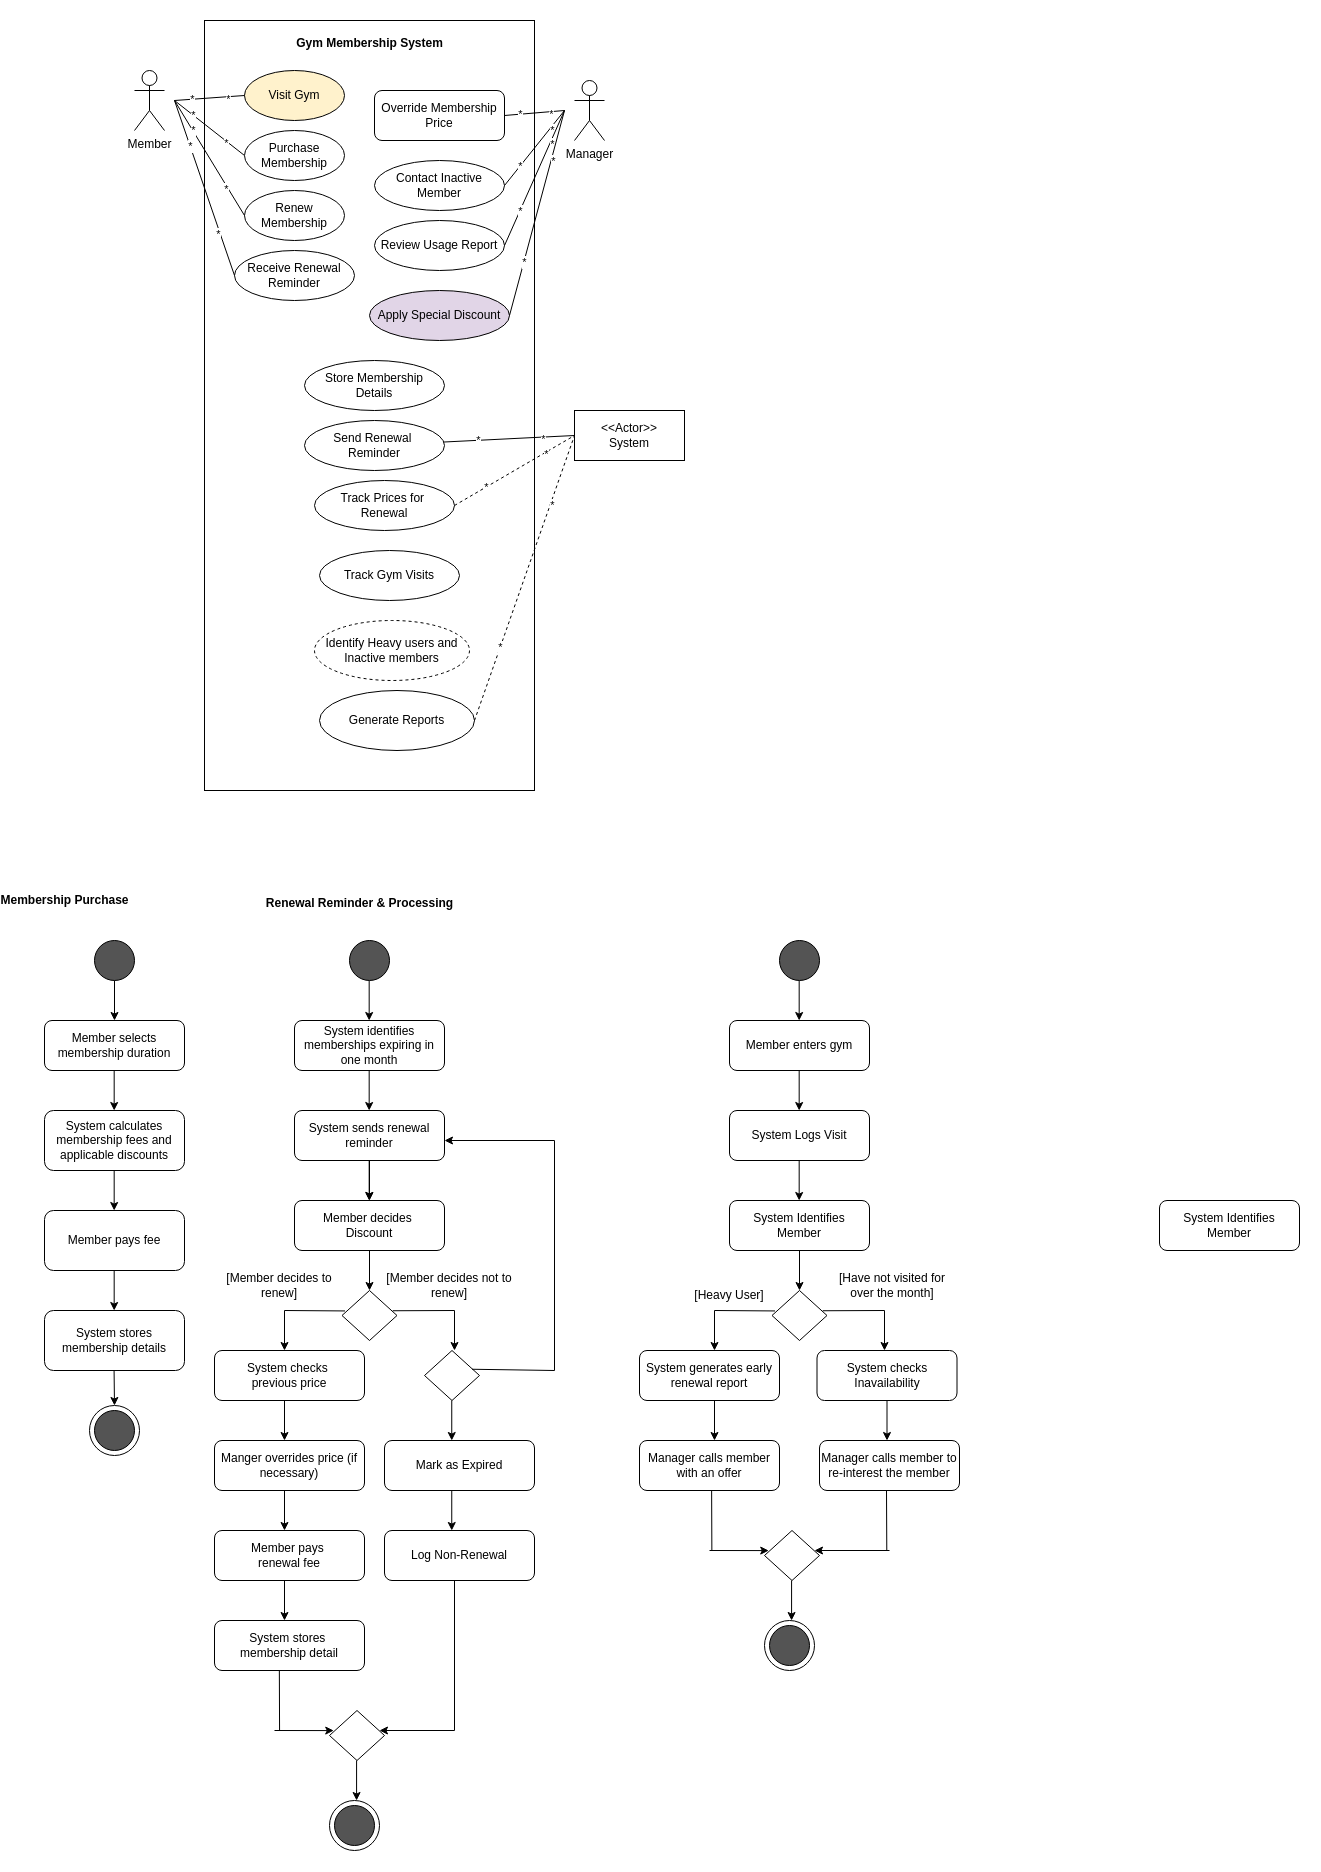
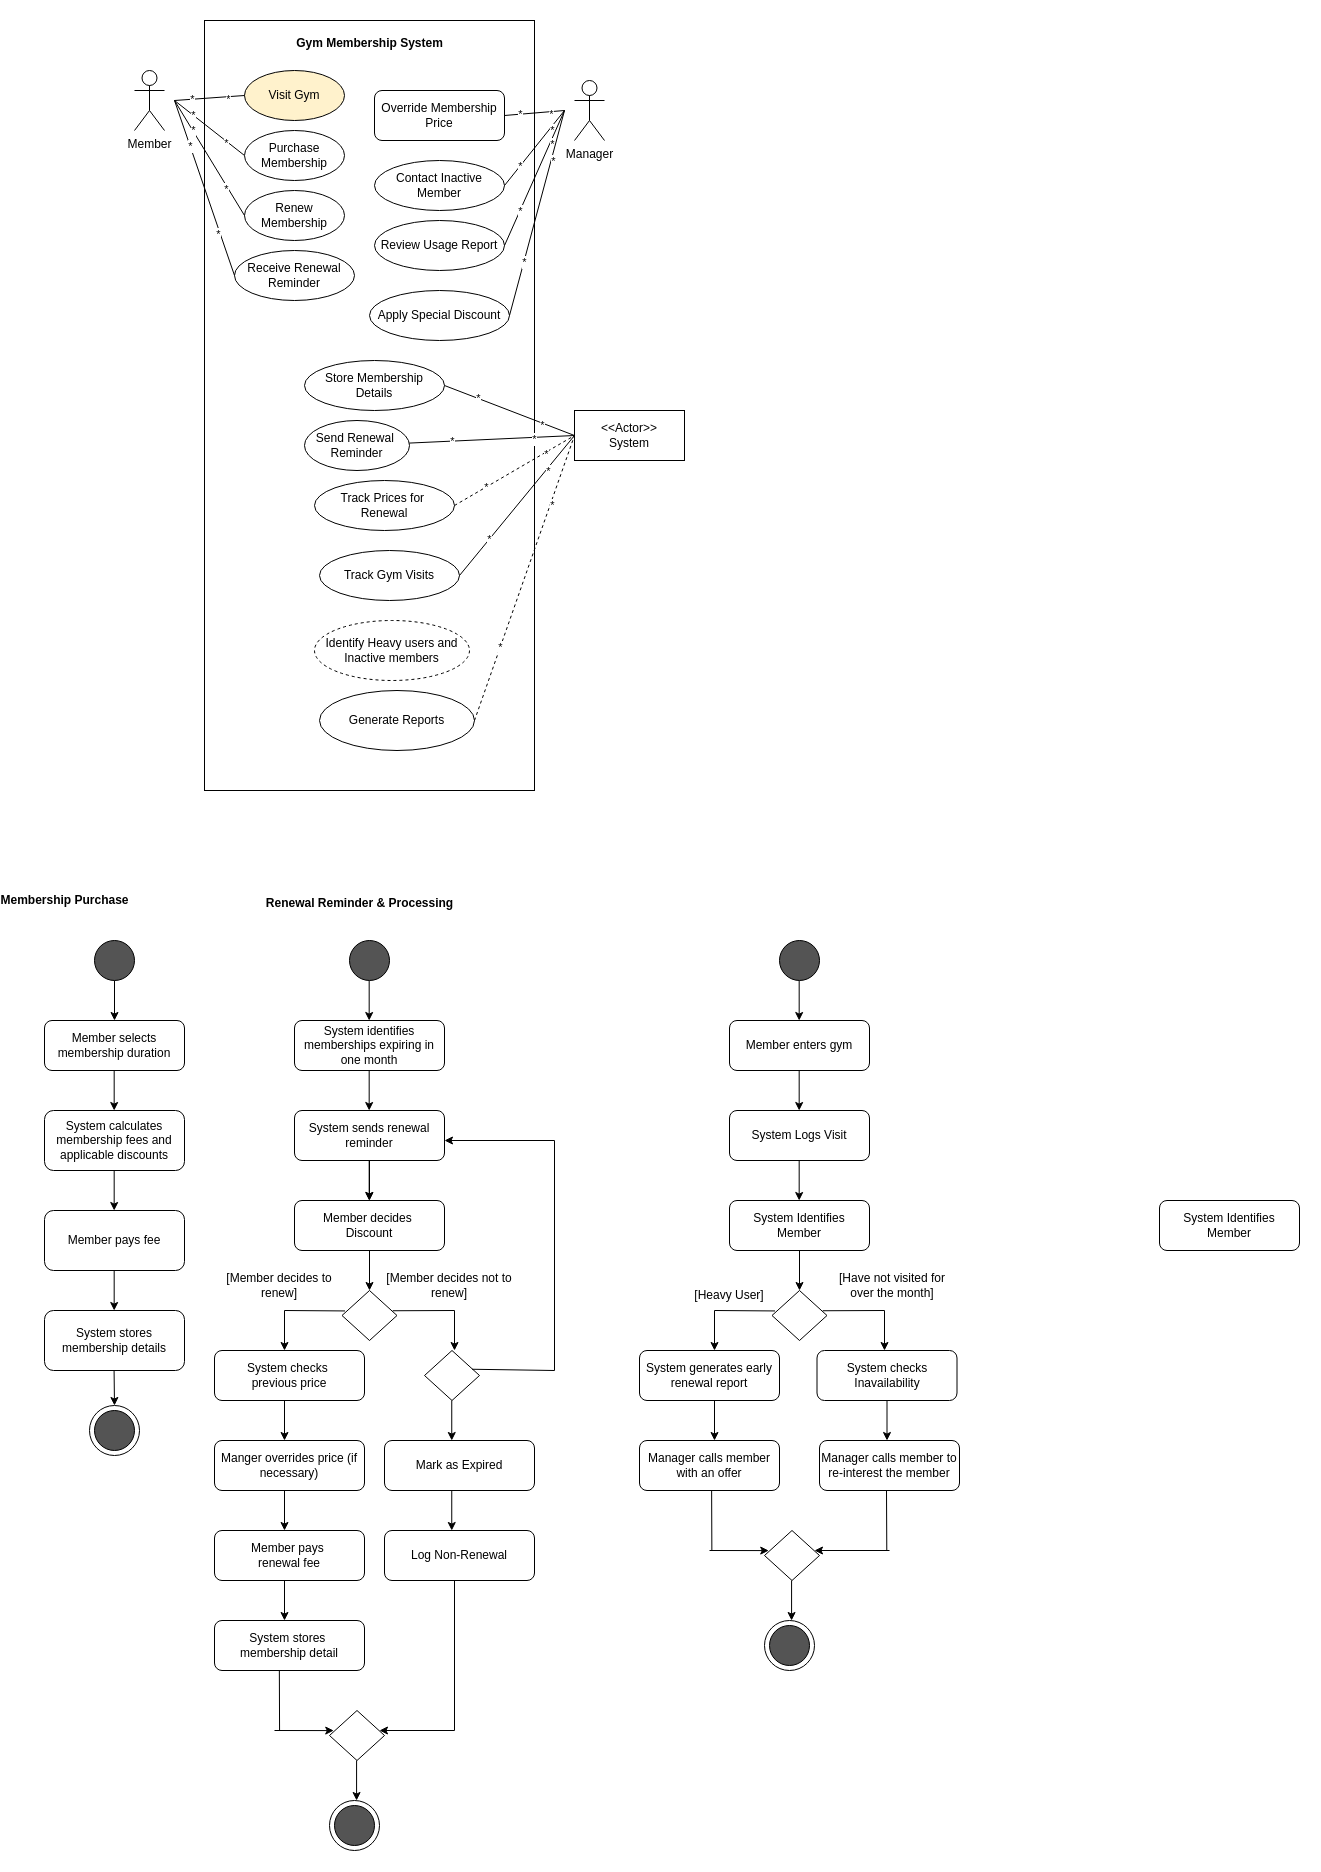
node "Apply Special Discount": fillcolor #e1d5e7 -> #ffffff
edge "Store Membership Details" -- "<<Actor>> System": added, labels "*", "*"
node "Send Renewal Reminder": size 140x50 -> 105x50
edge "<<Actor>> System" -- "Track Gym Visits": added, labels "*", "*"
